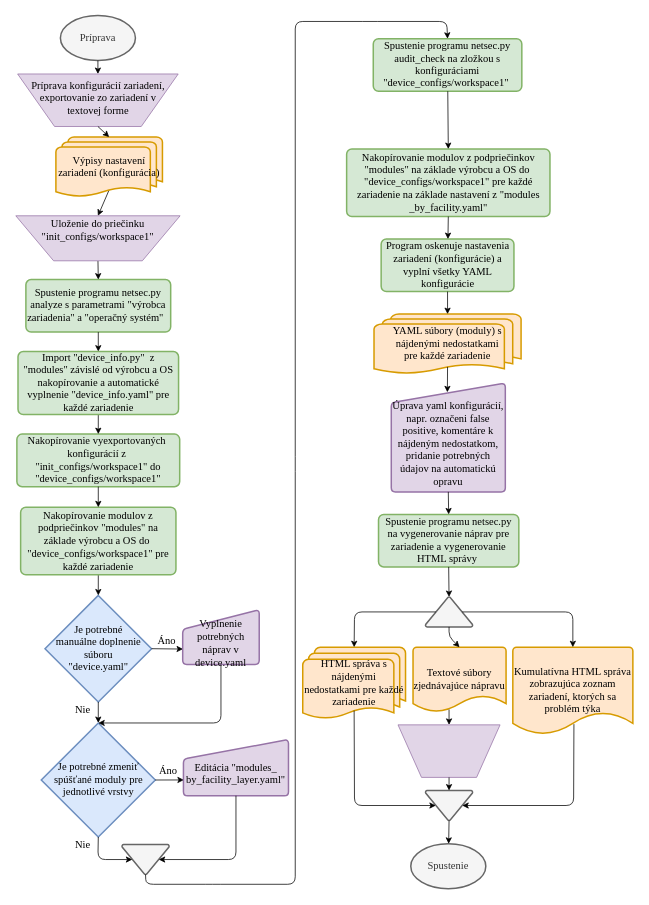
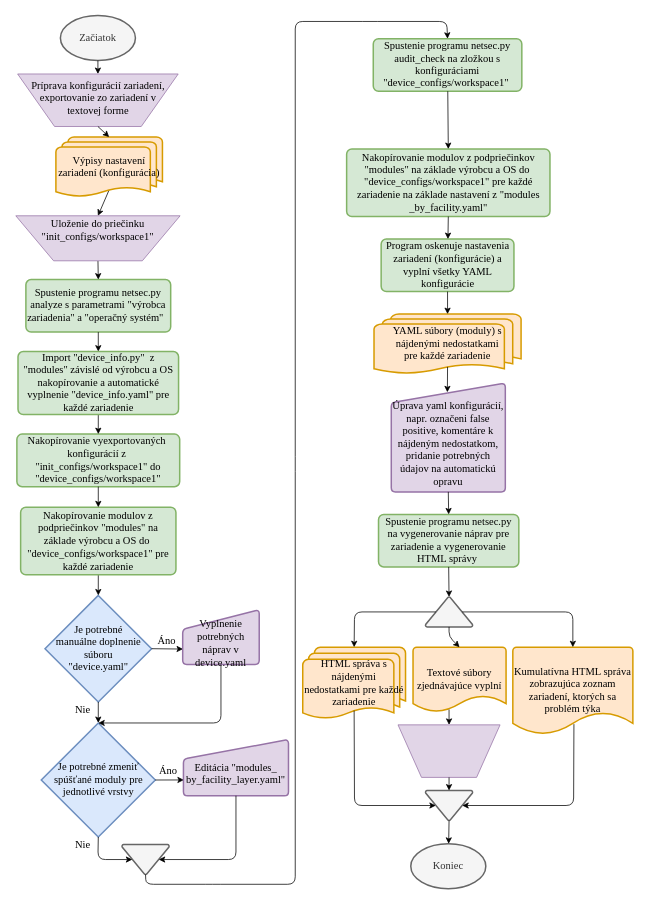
node "Príprava": label "Príprava" -> "Začiatok"
node "Textové súbory zjednávajúce nápravu": label "Textové súbory zjednávajúce nápravu" -> "Textové súbory zjednávajúce vyplní"
node "Spustenie": label "Spustenie" -> "Koniec"
